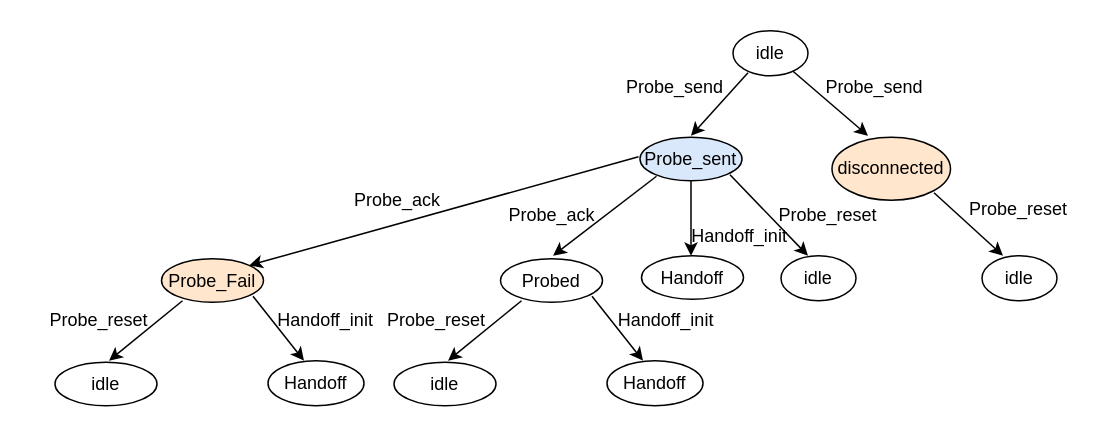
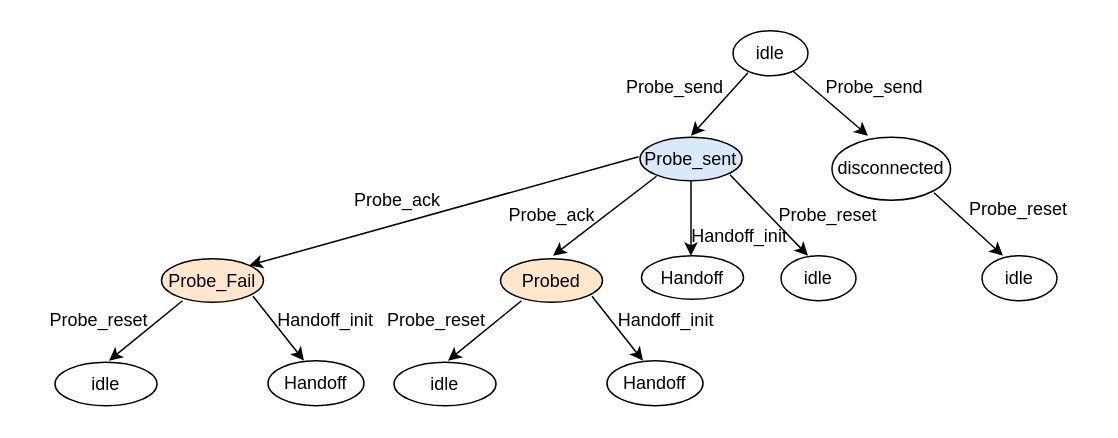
node "disconnected": fillcolor #ffe6cc -> #ffffff
node "Probed": fillcolor #ffffff -> #ffe6cc
